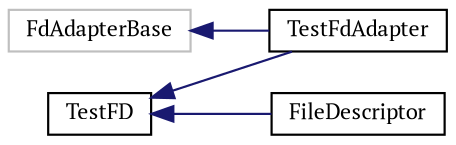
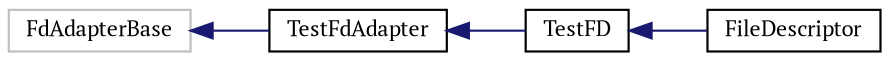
edge "TestFdAdapter" -> "TestFD": reversed
